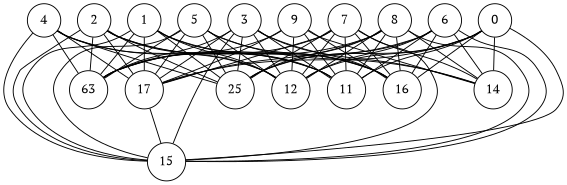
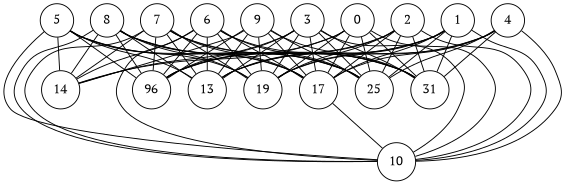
edge "6" -- "17": added
edge "9" -- "25": added
node "63": label "63" -> "13"
node "12": label "12" -> "19"
node "11": label "11" -> "31"
node "16": label "16" -> "96"
node "15": label "15" -> "10"
